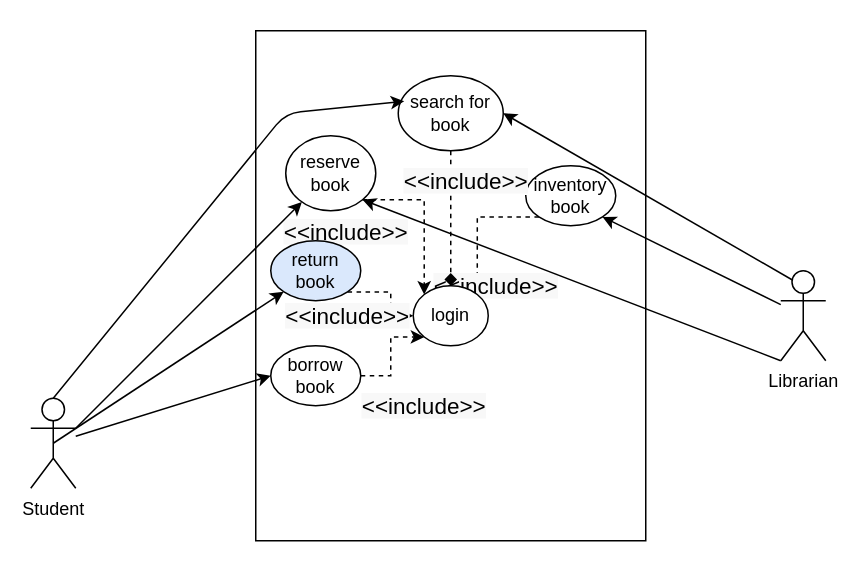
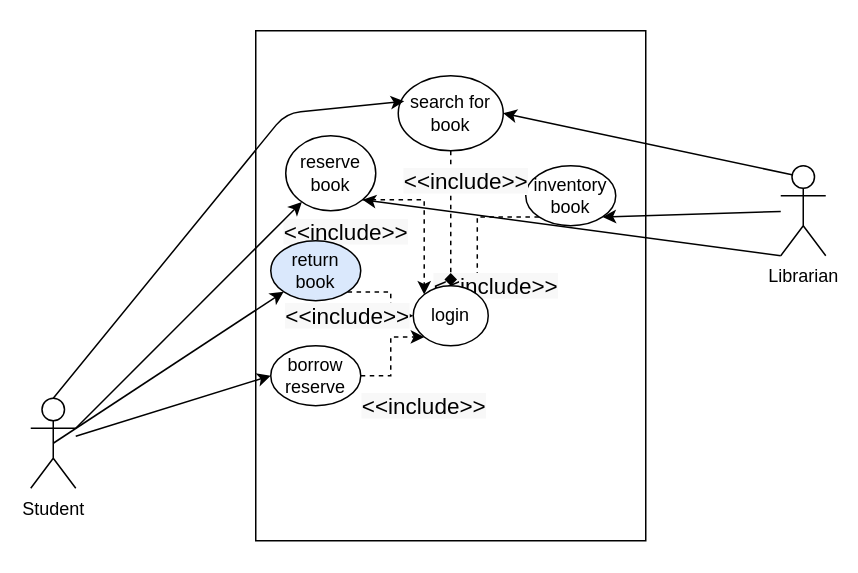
node "Librarian": moved (803, 316) -> (803, 211)
node "borrow book": label "borrow book" -> "borrow reserve"
